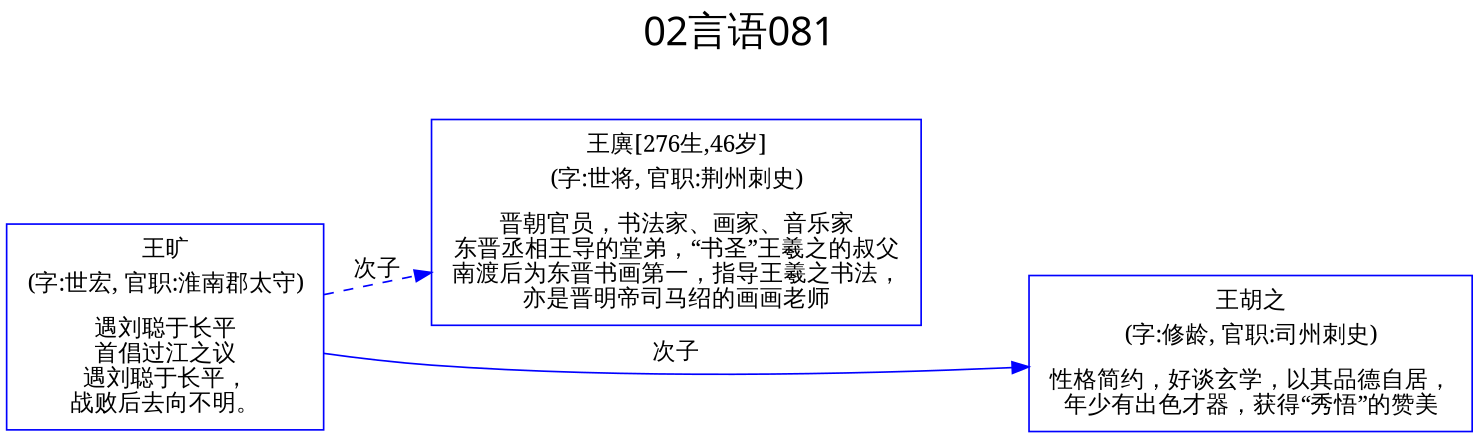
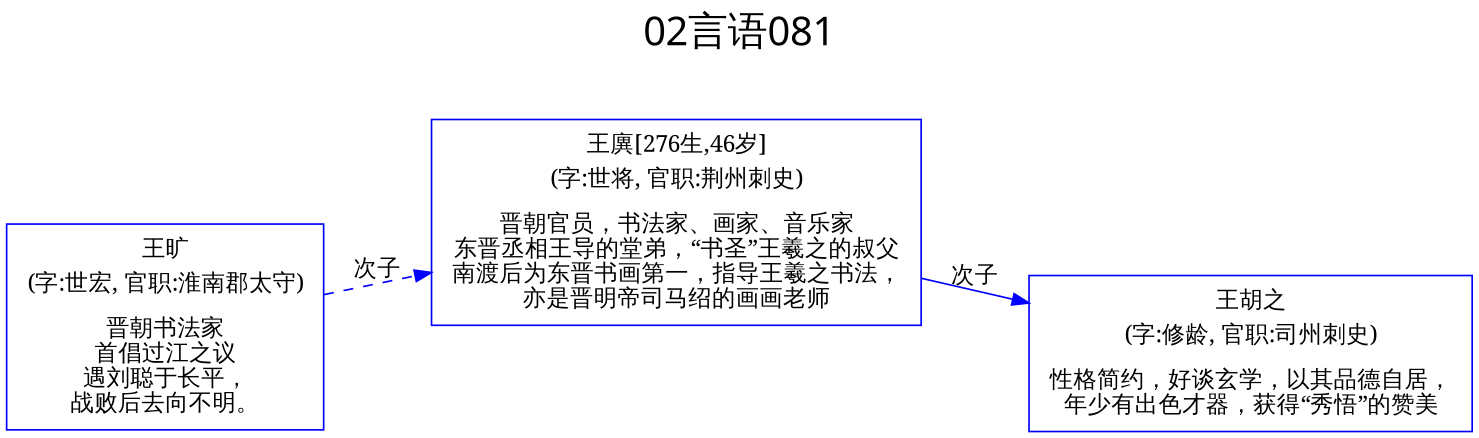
node "王旷": text "遇刘聪于长平" -> "晋朝书法家"
edge "王旷" -> "王胡之": now "王廙[276生,46岁]" -> "王胡之"
